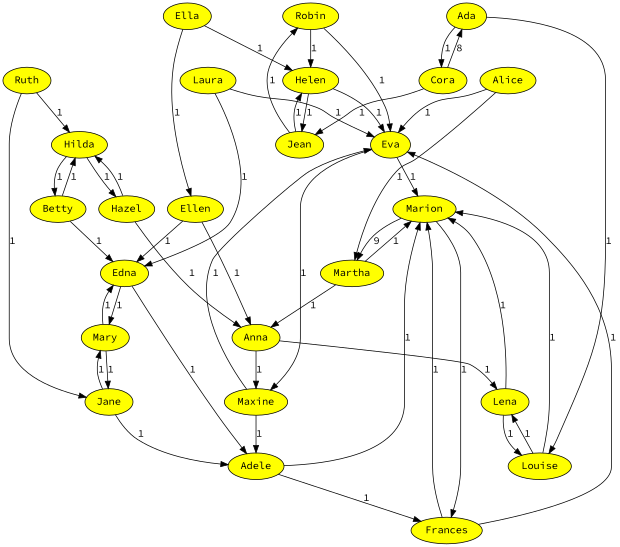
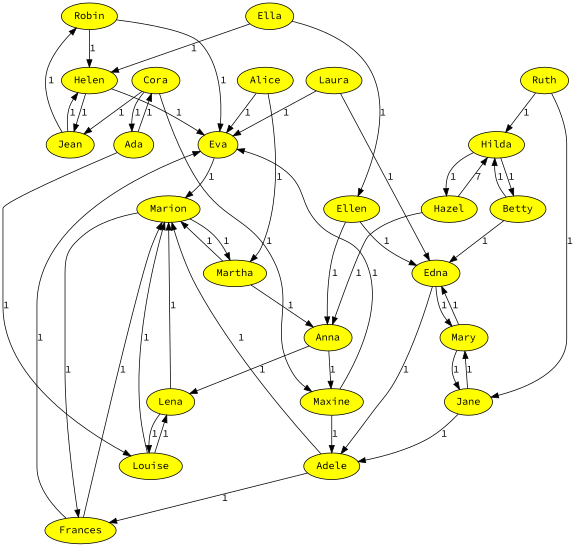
edge "Cora" -> "Ada": label "8" -> "1"
edge "Hazel" -> "Hilda": label "1" -> "7"
edge "Marion" -> "Martha": label "9" -> "1"
edge "Eva" -> "Maxine": now "Cora" -> "Maxine"
